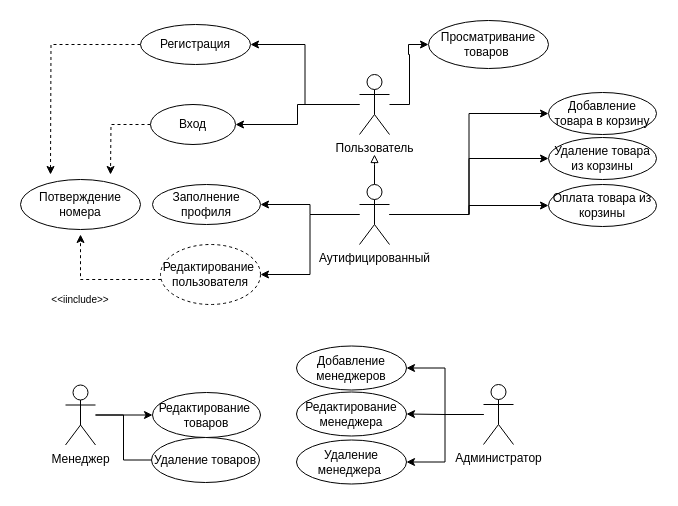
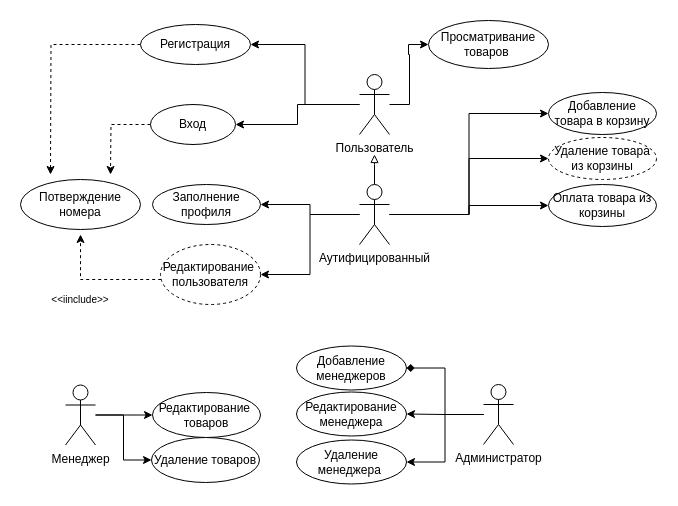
node "Удаление товара из корзины": style solid -> dashed
edge "Администратор" -> "Добавление менеджеров": arrowhead classic -> diamond
edge "Менеджер" -- "Удаление товаров": arrowhead none -> classic
